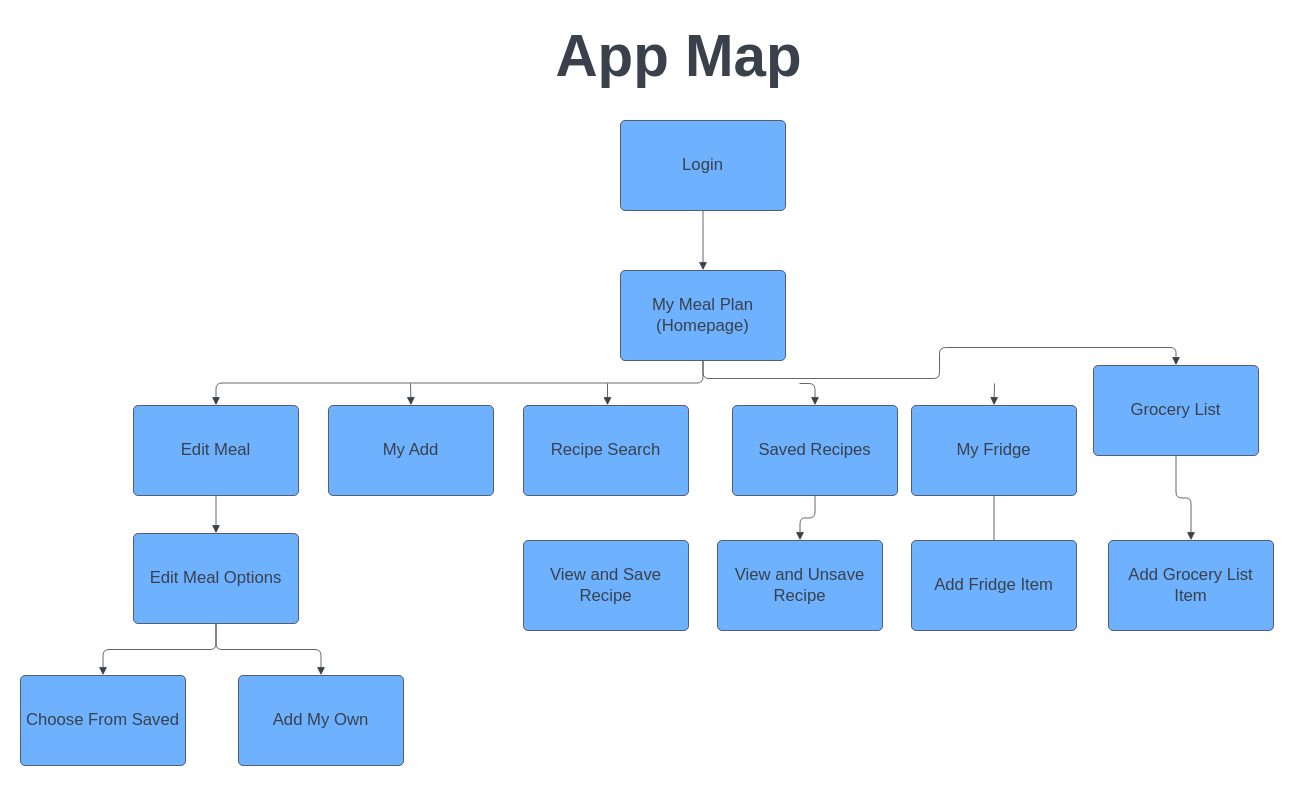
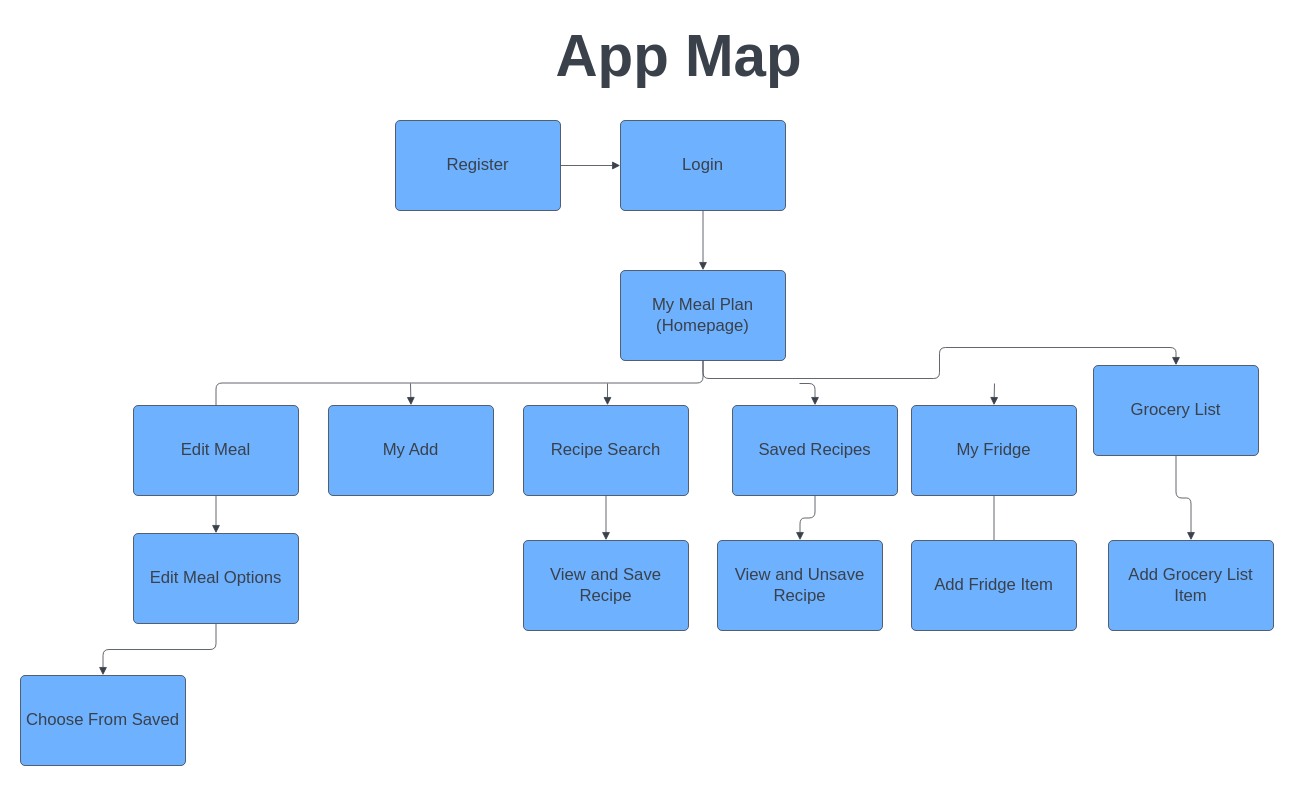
node "Register": added
edge "Register" -> "Login": added
edge "My Meal Plan (Homepage)" -> "Edit Meal": arrowhead block -> none
edge "Recipe Search" -> "View and Save Recipe": added
edge "Edit Meal Options" -> "Add My Own": removed
node "Add My Own": removed
